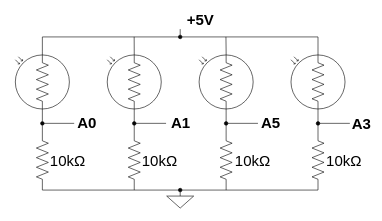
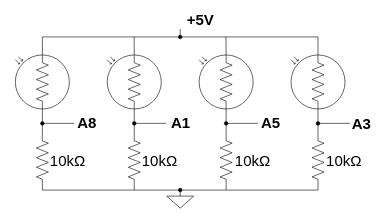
node "A0": label "A0" -> "A8"
